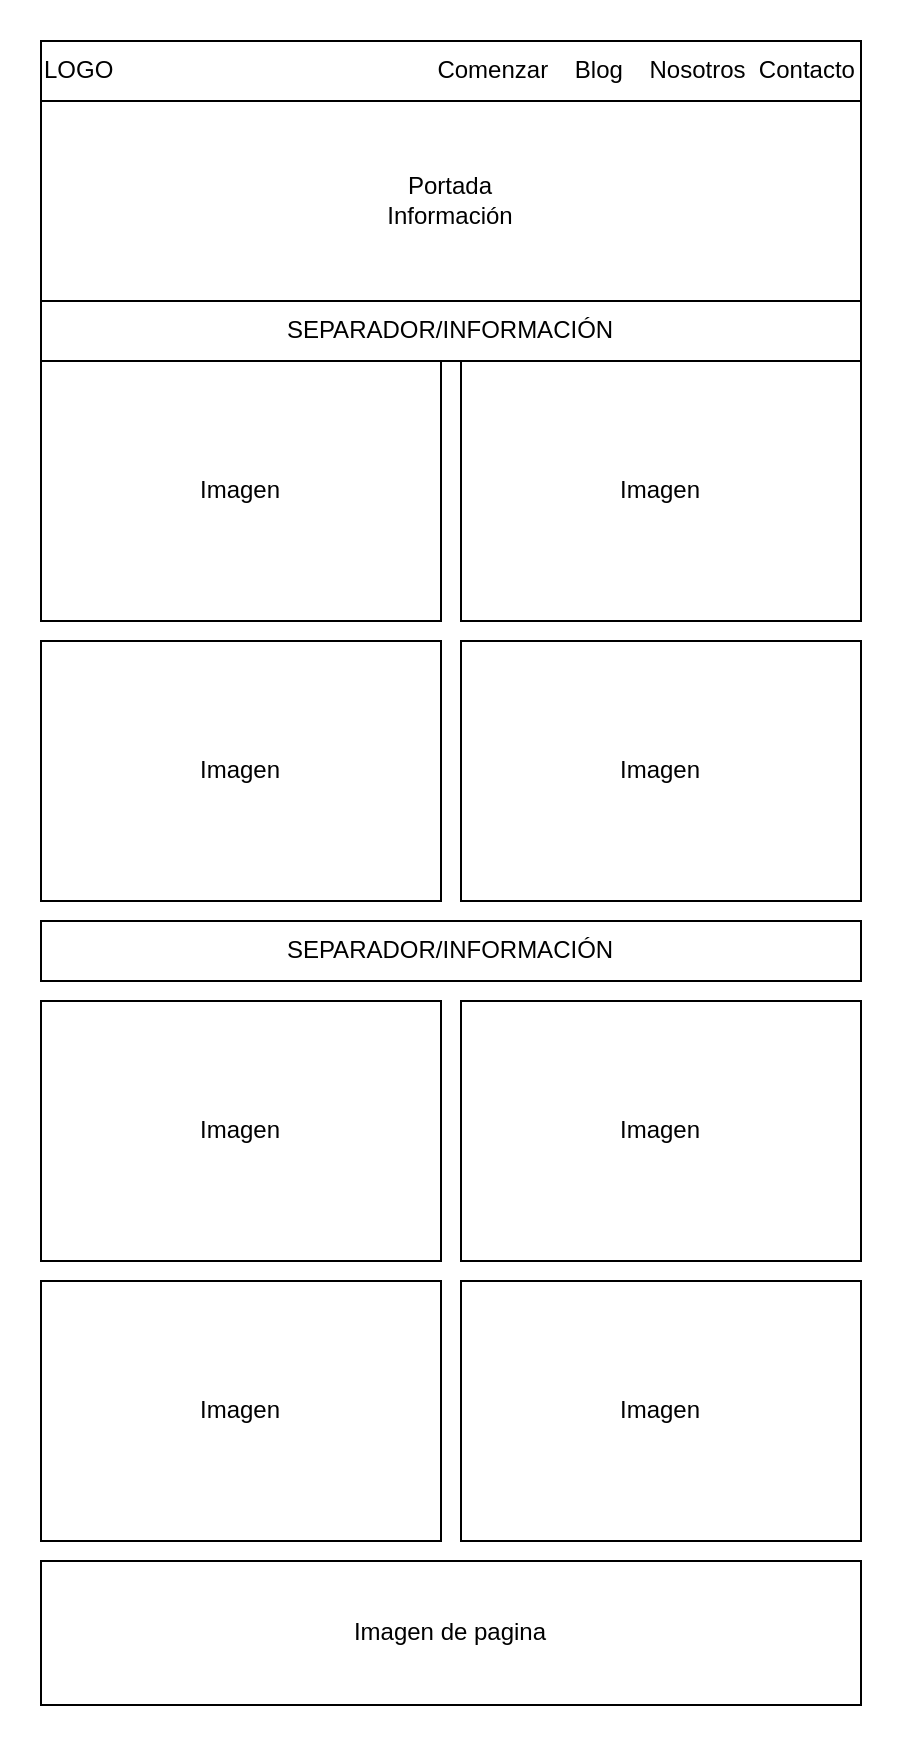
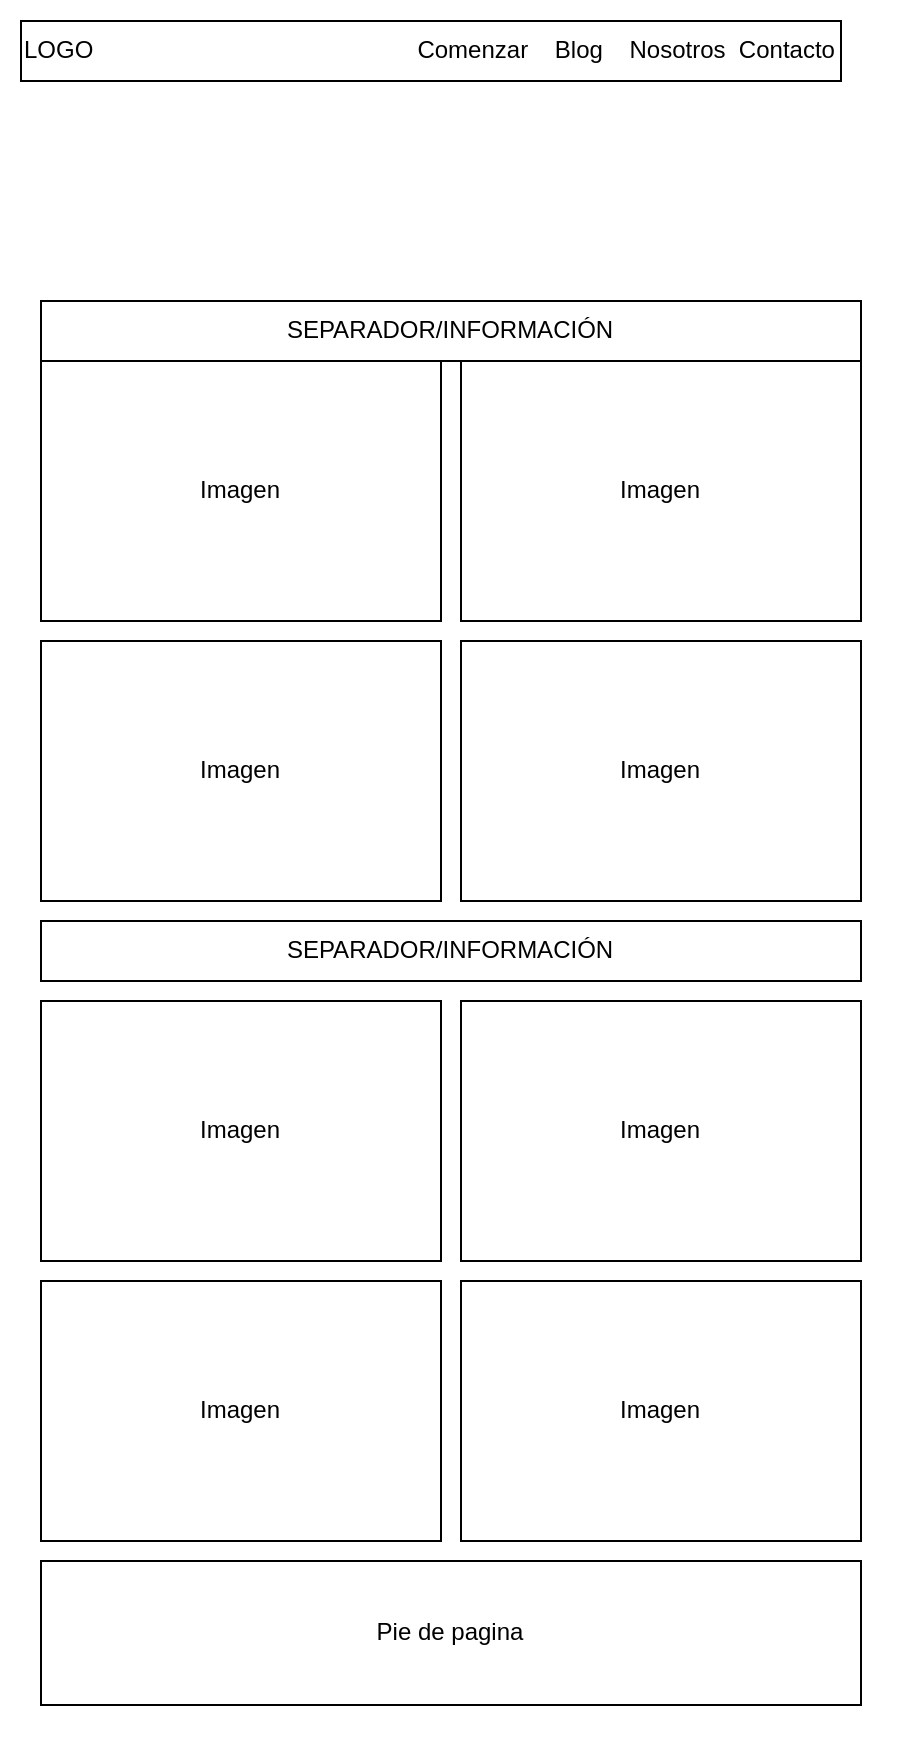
node "LOGO Comenzar Blog Nosotros Contacto": moved (451, 71) -> (431, 51)
node "Portada Información": removed
node "Imagen de pagina": label "Imagen de pagina" -> "Pie de pagina"
